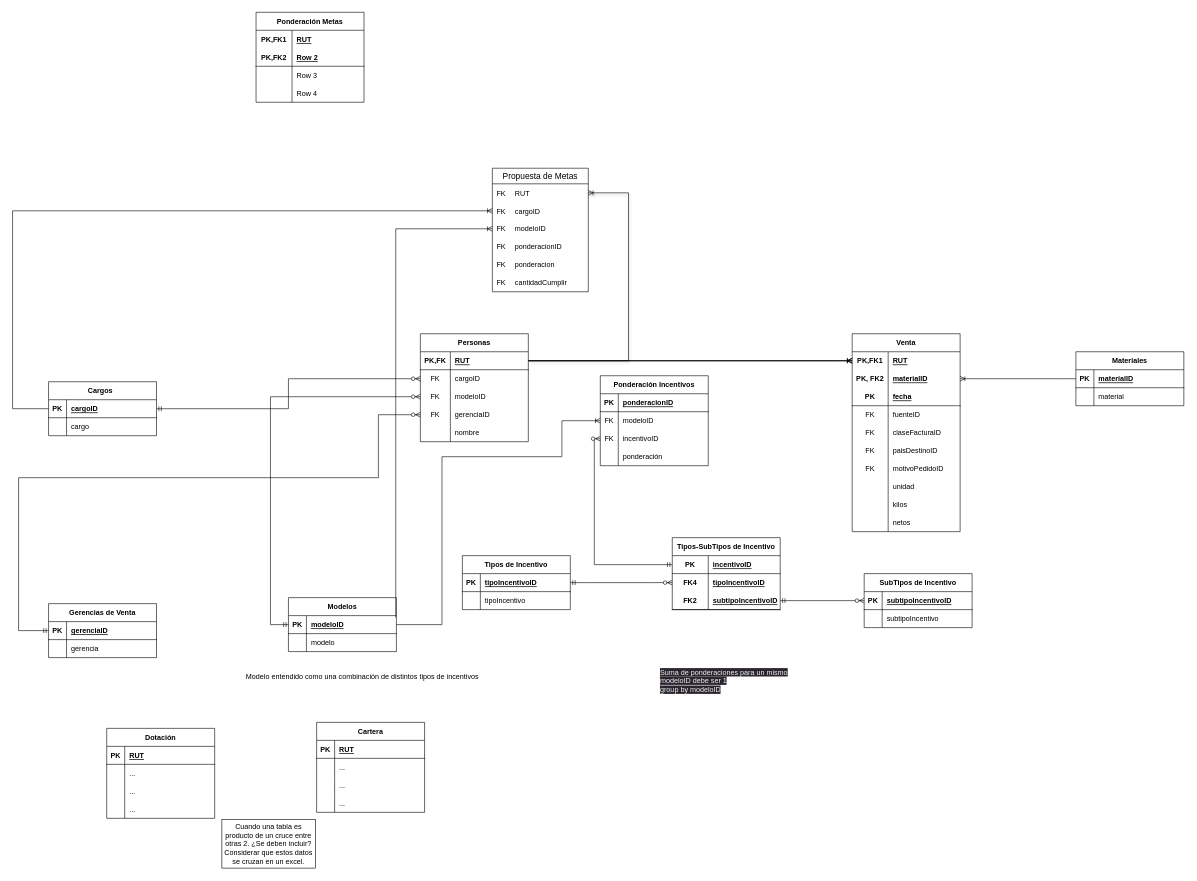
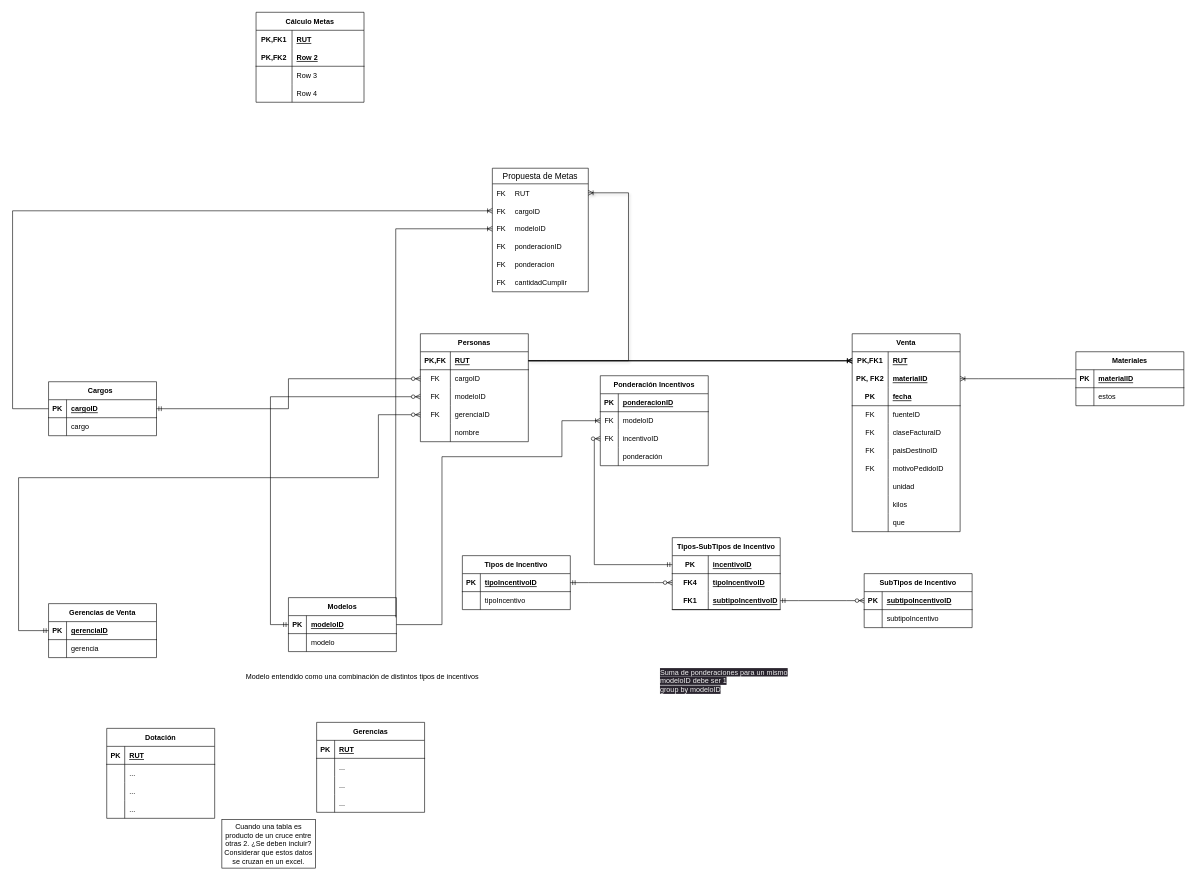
node "Ponderación Metas": label "Ponderación Metas" -> "Cálculo Metas"
node "material": label "material" -> "estos"
node "netos": label "netos" -> "que"
node "FK2": label "FK2" -> "FK1"
node "Cartera": label "Cartera" -> "Gerencias"
